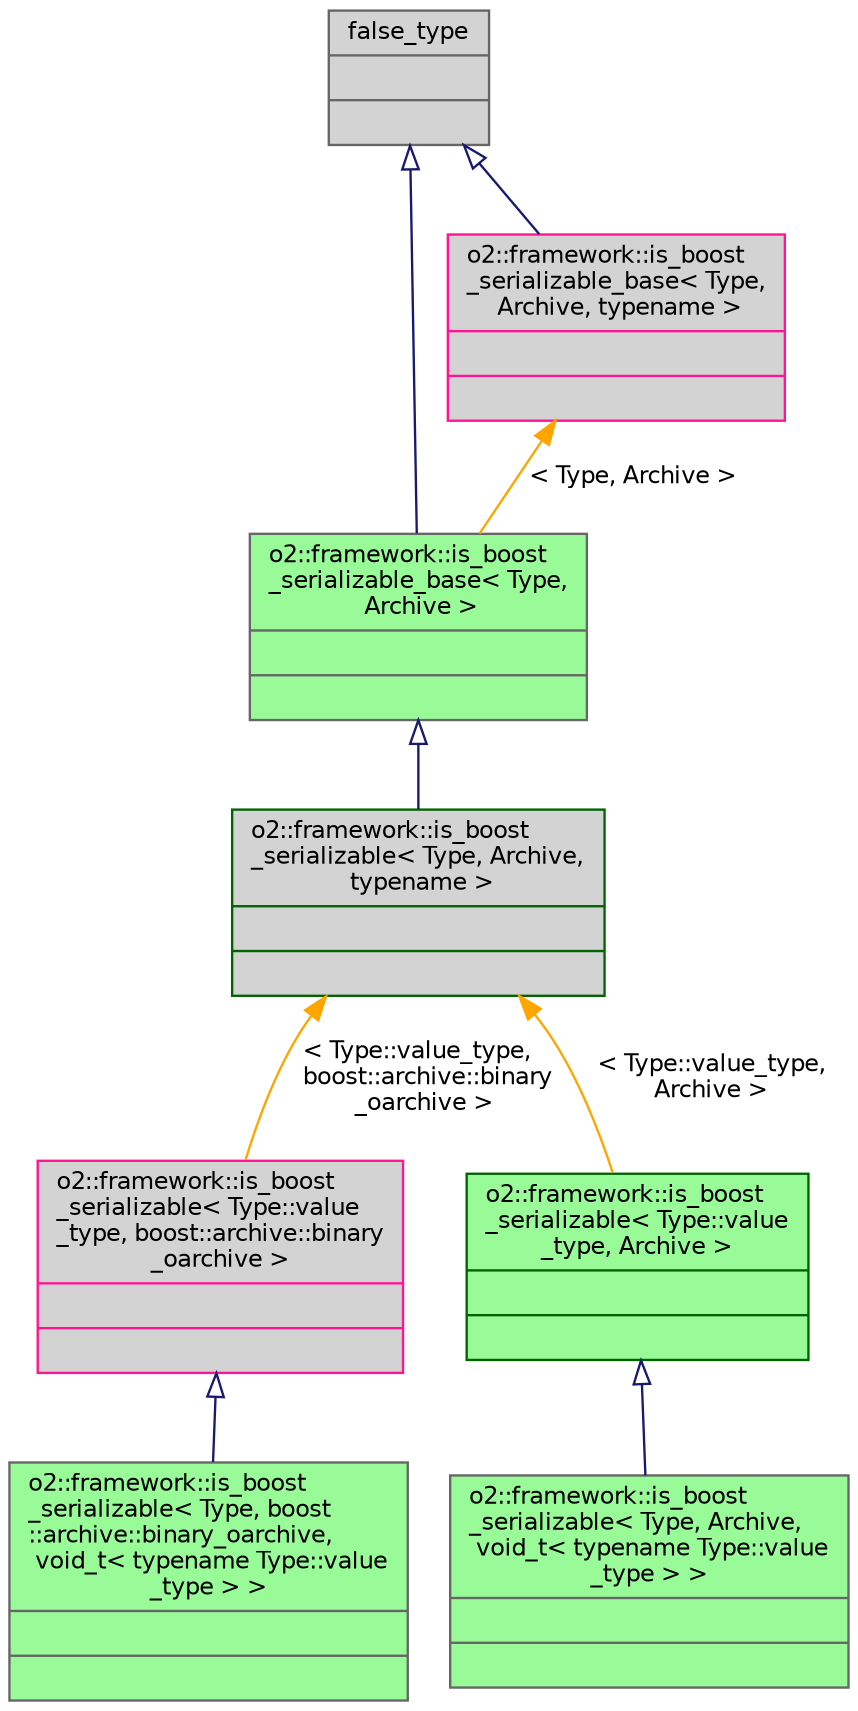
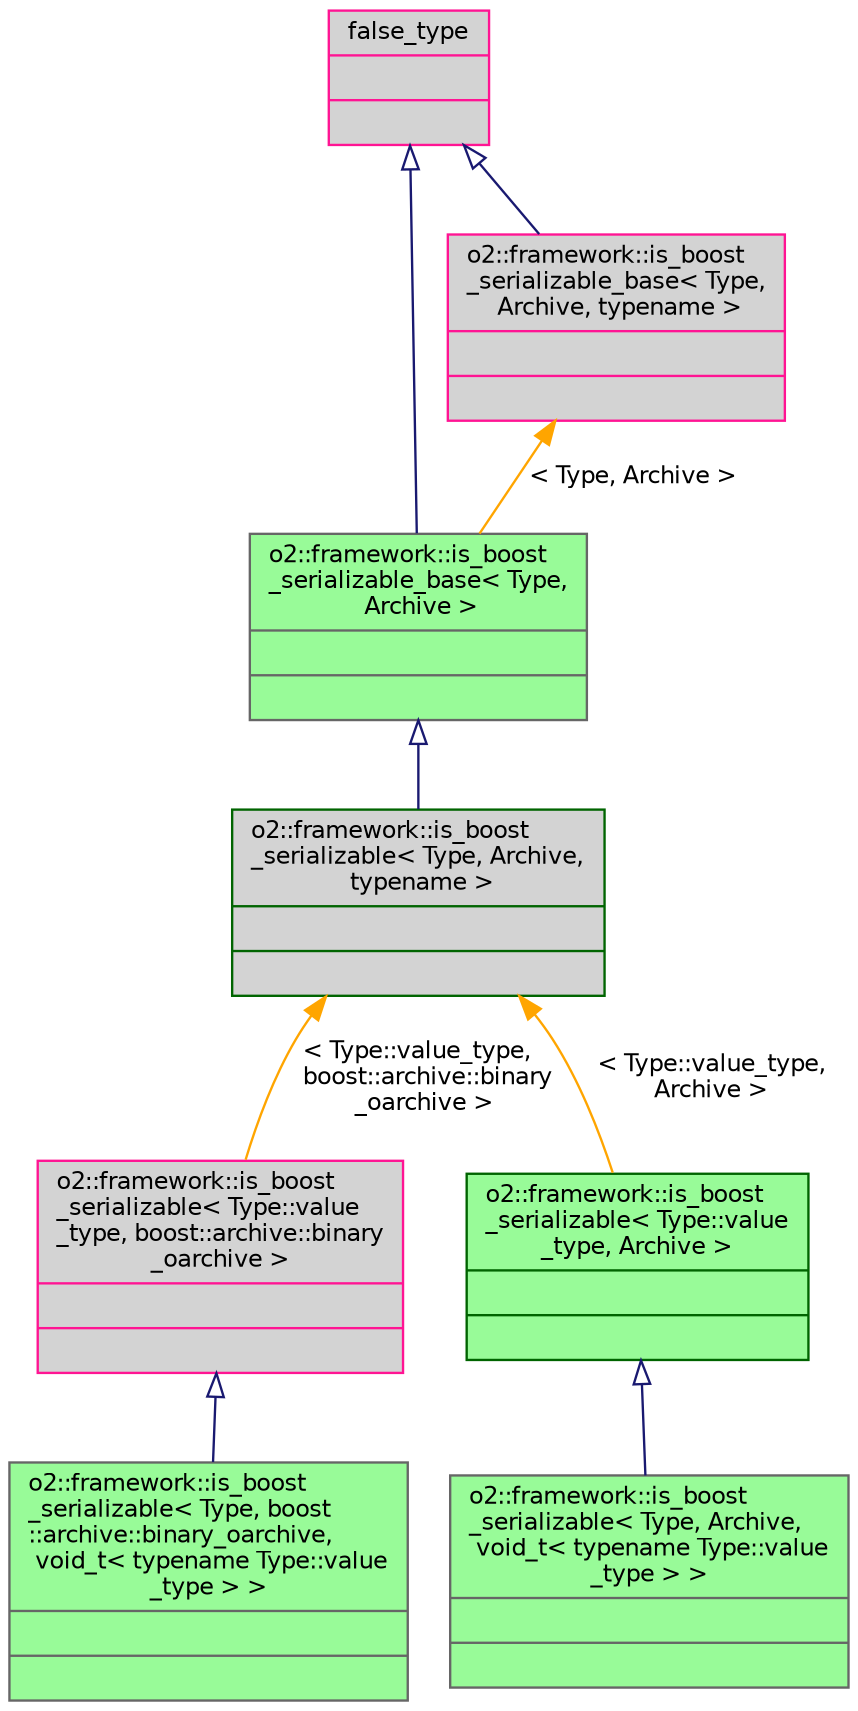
node "false_type": color gray40 -> deeppink
